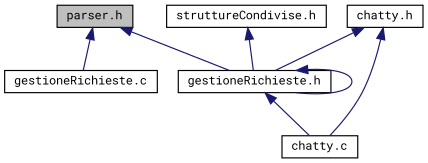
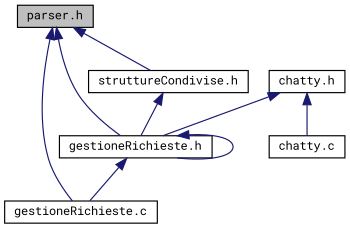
edge "struttureCondivise.h" -> "parser.h": added
edge "chatty.c" -> "gestioneRichieste.h": now "gestioneRichieste.c" -> "gestioneRichieste.h"
